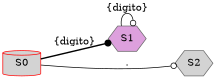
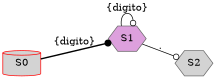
edge "S0" -> "S2": now "S1" -> "S2"
